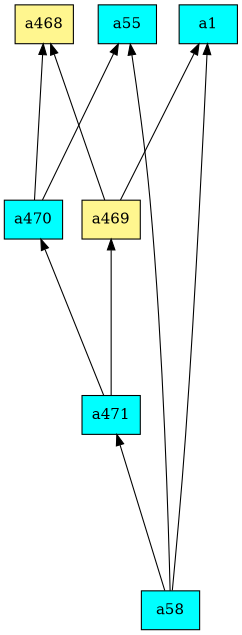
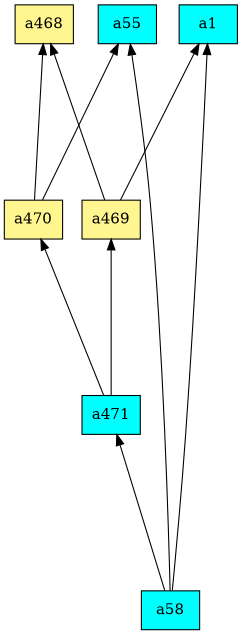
node "a470": fillcolor cyan -> khaki1
